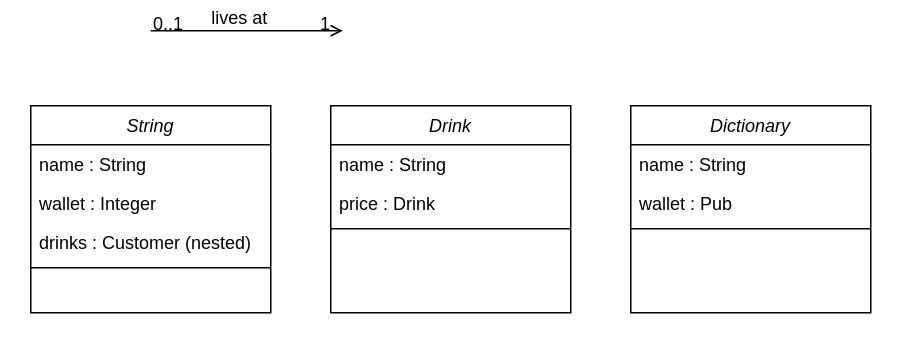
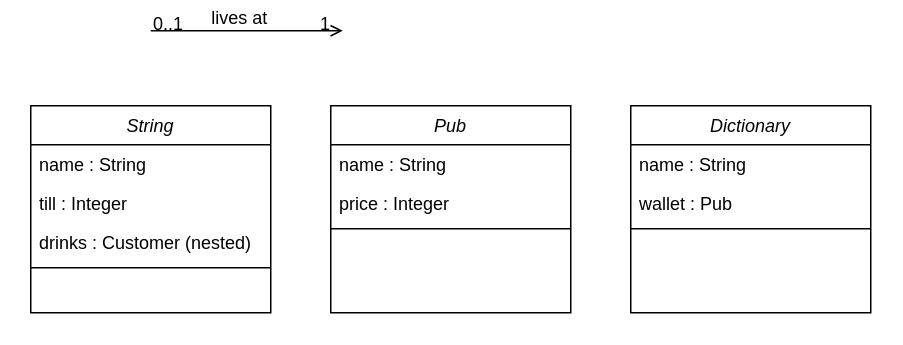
node "Drink": label "Drink" -> "Pub"
node "wallet : Integer": label "wallet : Integer" -> "till : Integer"
node "price : Drink": label "price : Drink" -> "price : Integer"
